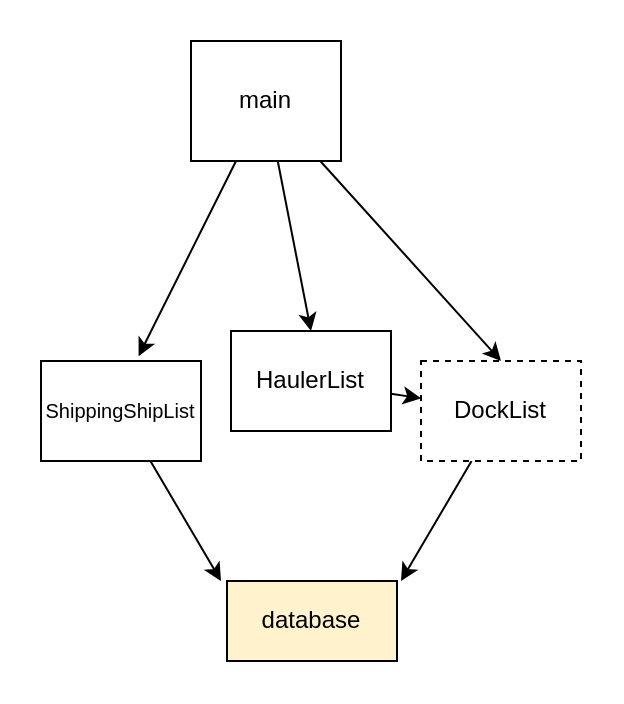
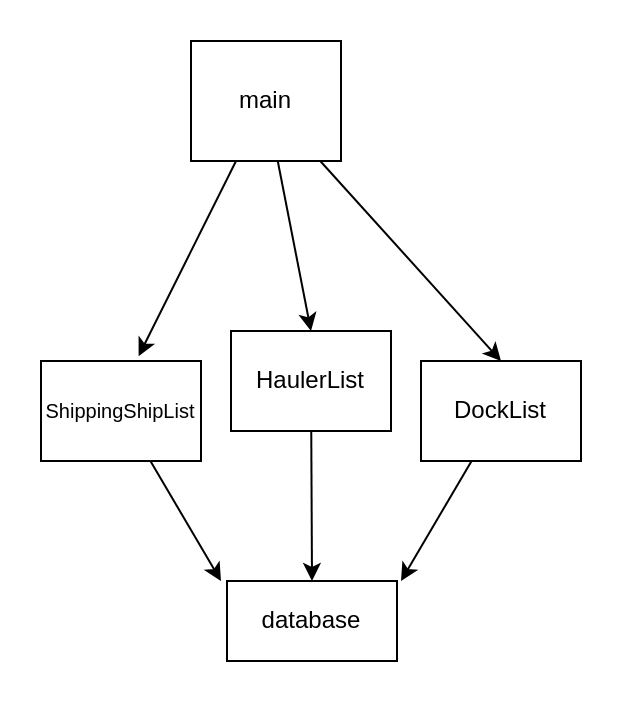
edge "HaulerList" -> "DockList": now "HaulerList" -> "database"
node "DockList": style dashed -> solid
node "database": fillcolor #fff2cc -> #ffffff
